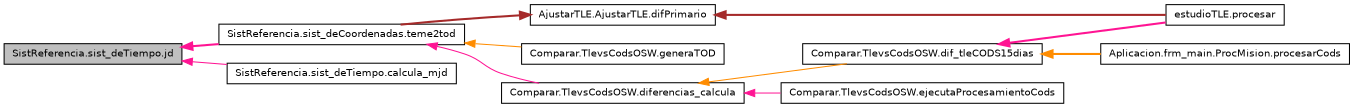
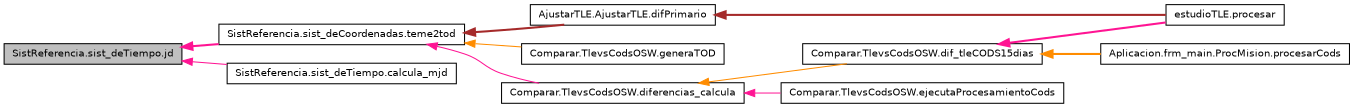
edge "SistReferencia.sist_deCoordenadas.teme2tod" -> "AjustarTLE.AjustarTLE.difPrimario": reversed
